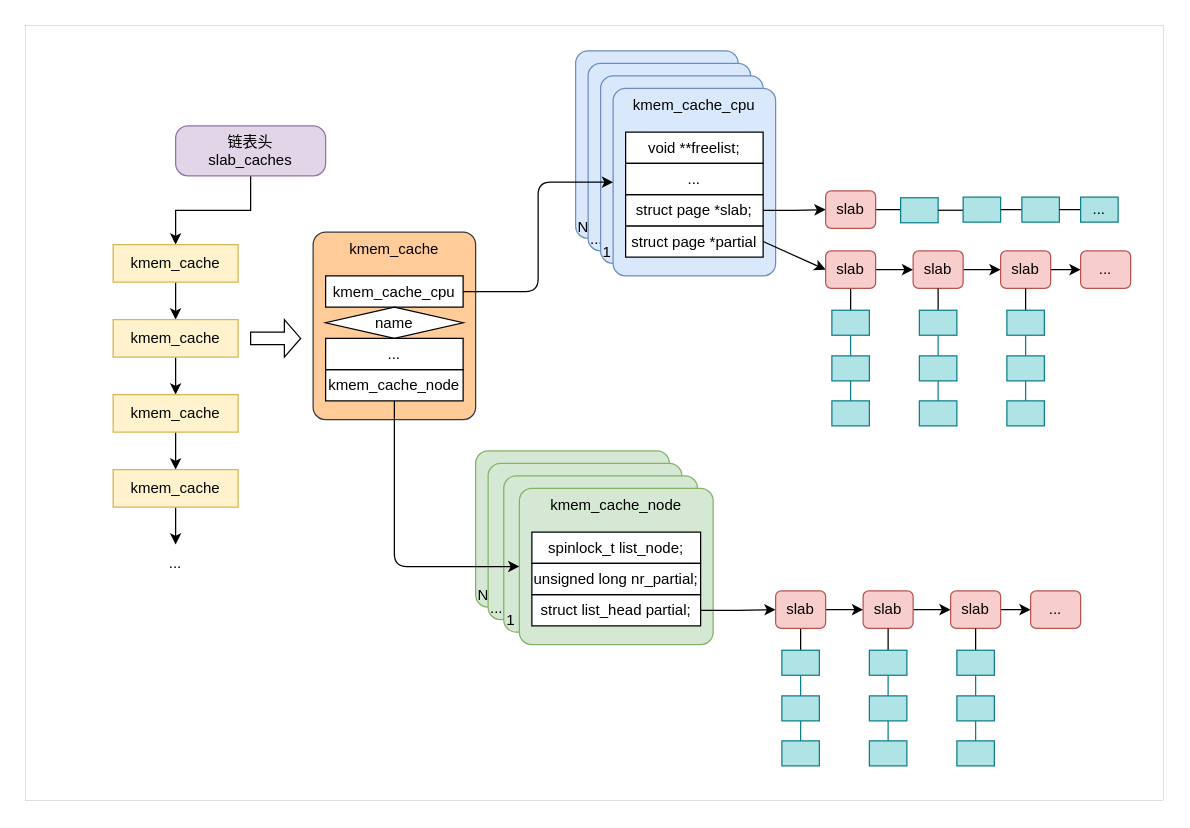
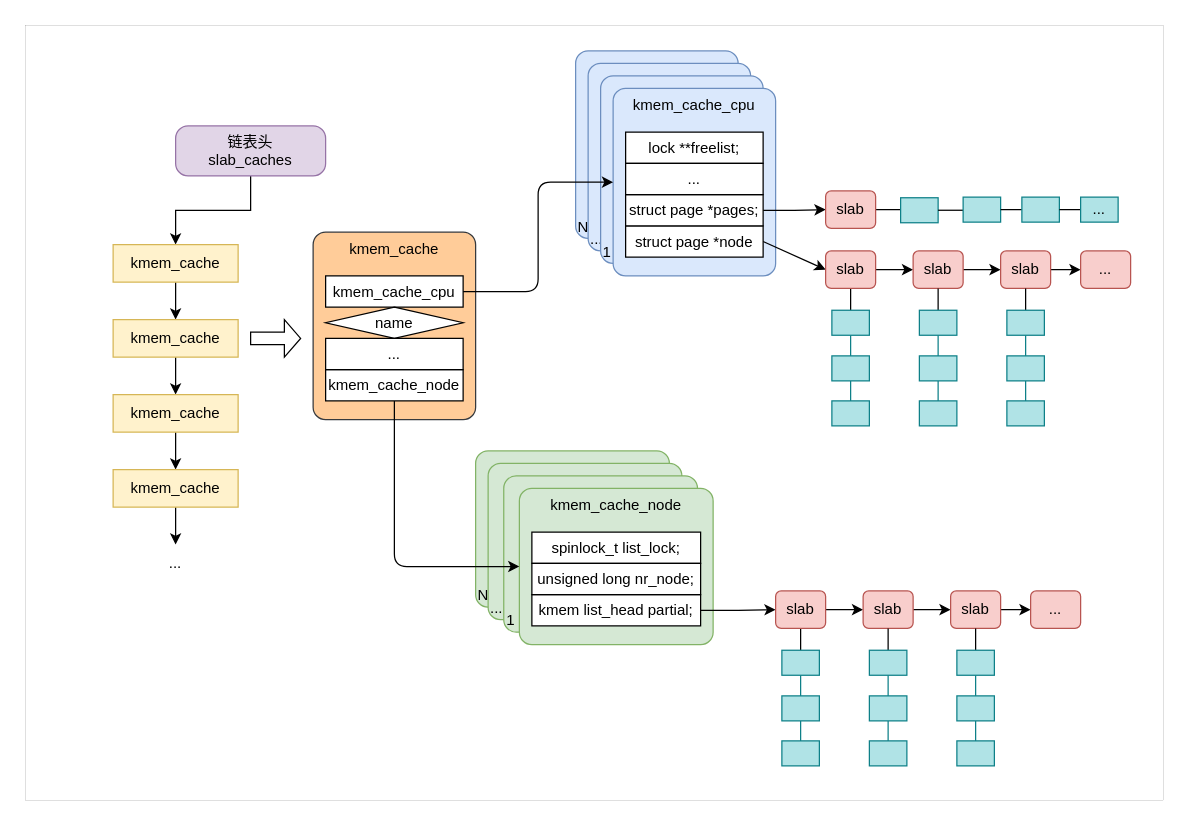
node "void **freelist;": label "void **freelist;" -> "lock **freelist;"
node "struct page *slab;": label "struct page *slab;" -> "struct page *pages;"
node "struct page *partial": label "struct page *partial" -> "struct page *node"
node "spinlock_t list_node;": label "spinlock_t list_node;" -> "spinlock_t list_lock;"
node "unsigned long nr_partial;": label "unsigned long nr_partial;" -> "unsigned long nr_node;"
node "struct list_head partial;": label "struct list_head partial;" -> "kmem list_head partial;"
